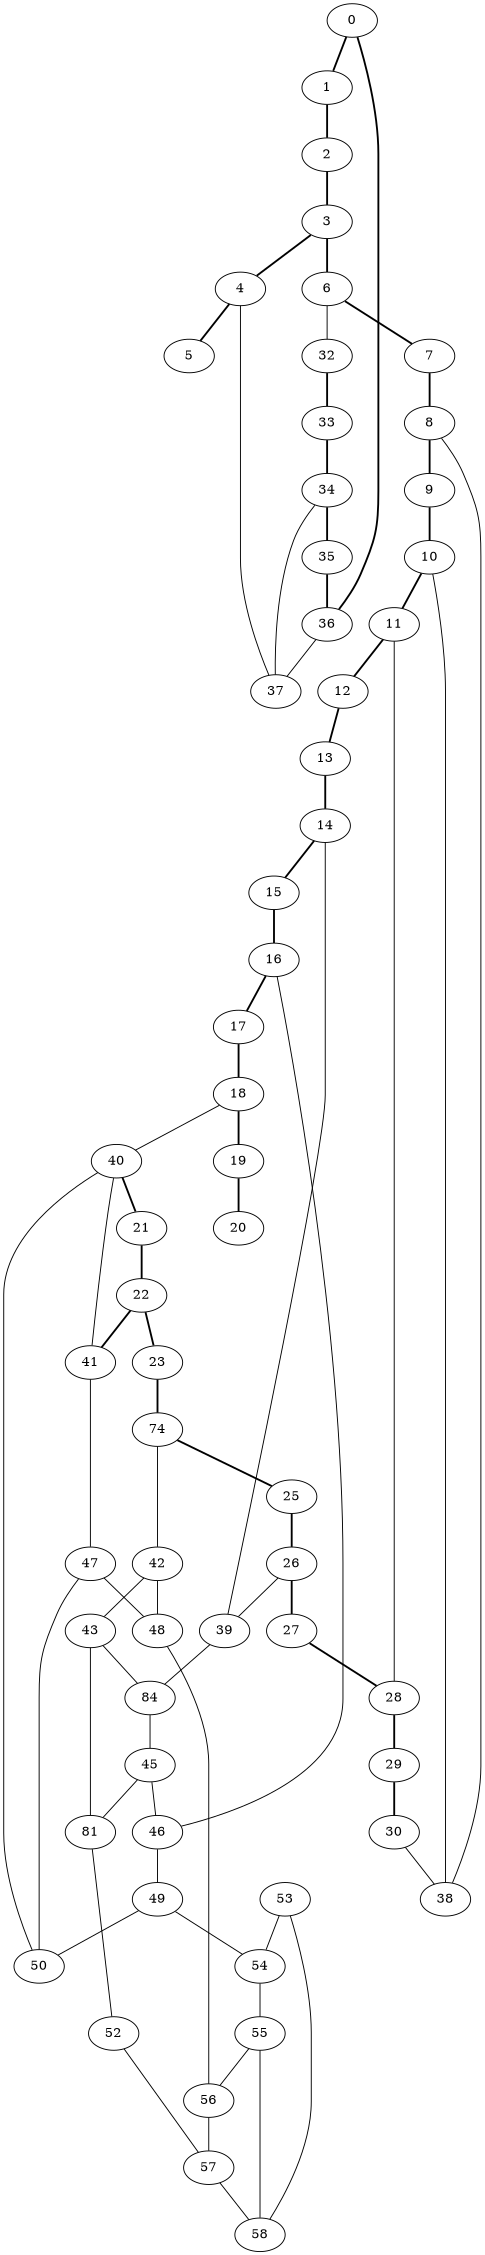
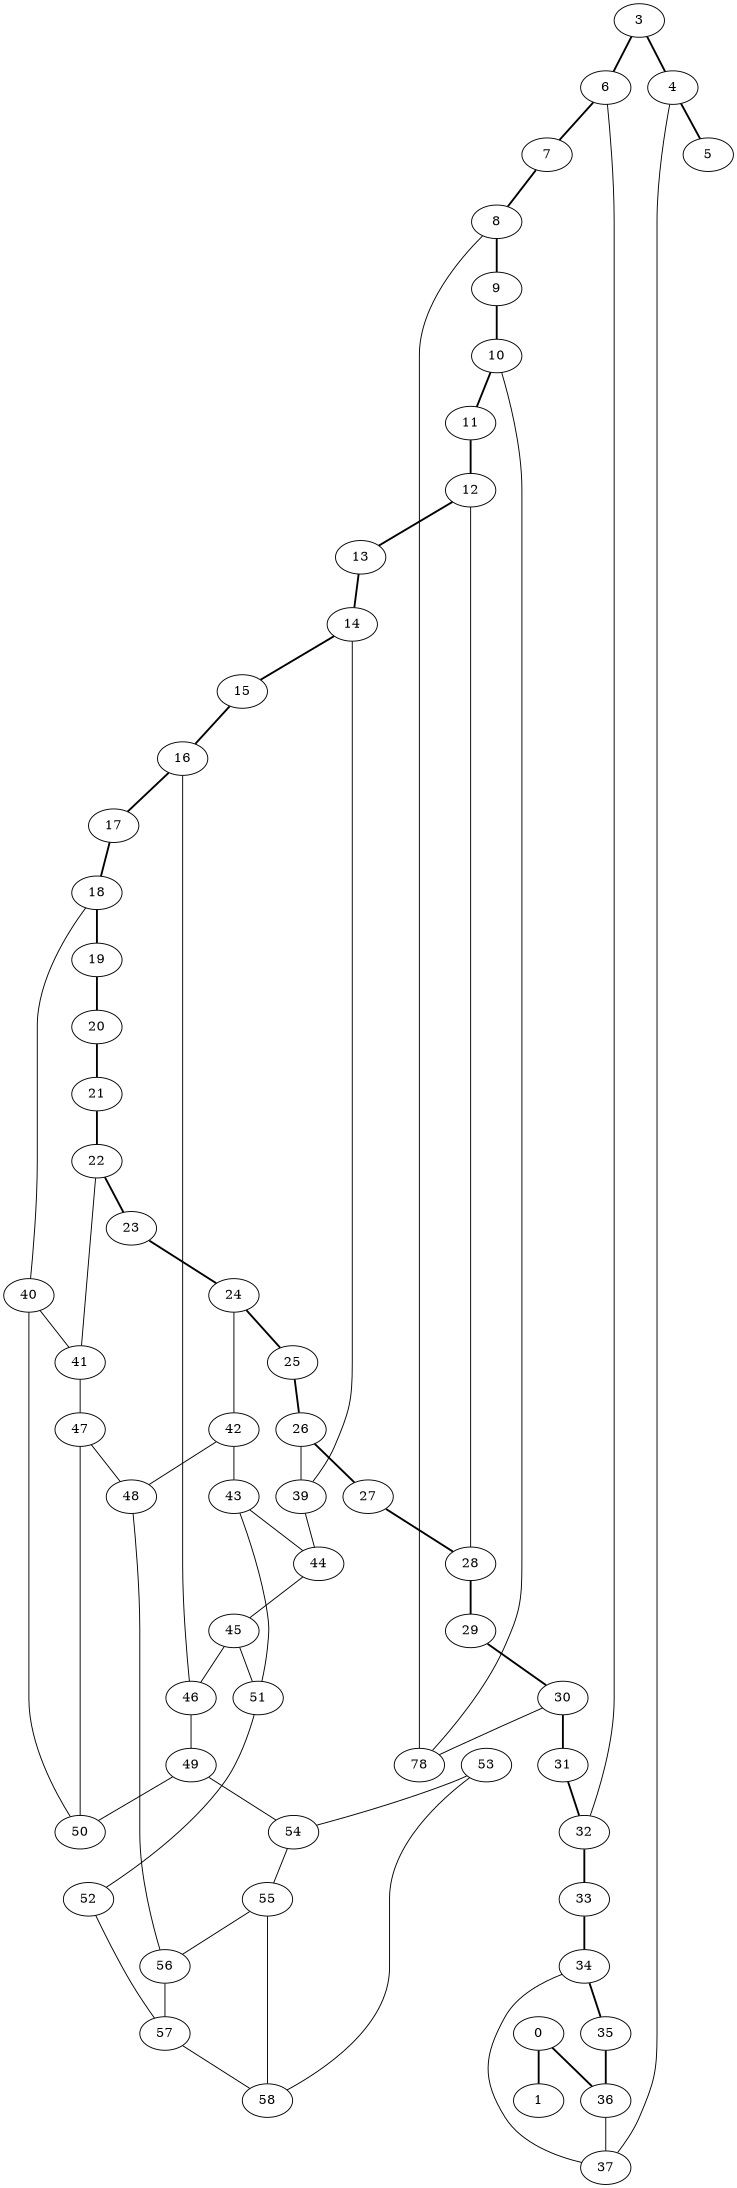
node "2": removed
edge "11" -- "28": now "12" -- "28"
edge "40" -- "21": now "20" -- "21"
edge "22" -- "41": style bold -> solid
node "74": label "74" -> "24"
node "84": label "84" -> "44"
node "31": added
node "81": label "81" -> "51"
node "38": label "38" -> "78"
